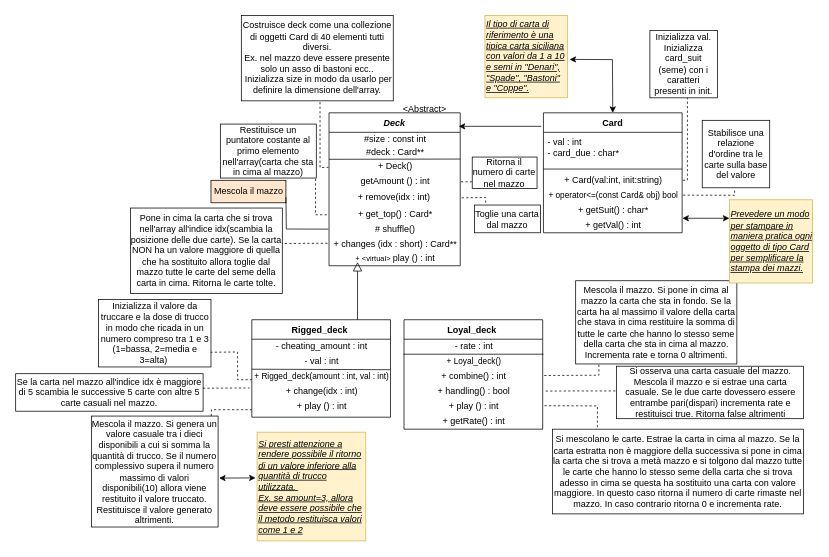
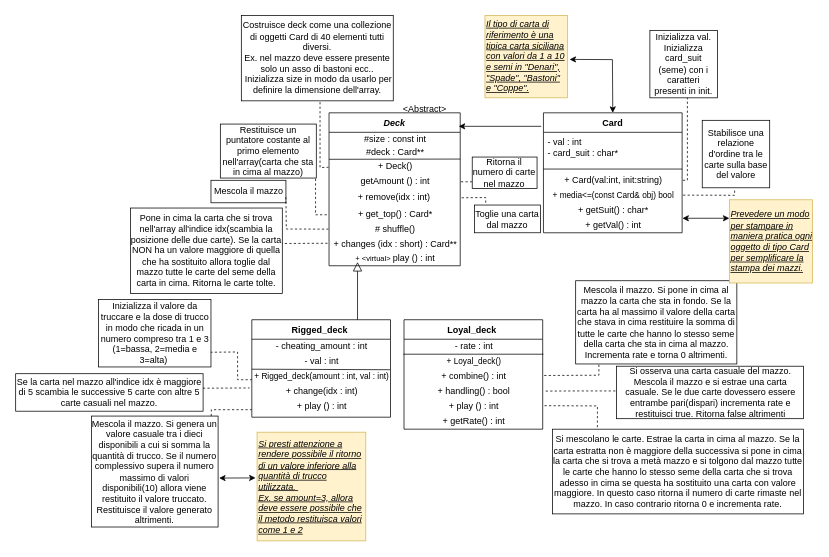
node "- val : int - card_due : char*": label "- val : int - card_due : char*" -> "- val : int - card_suit : char*"
node "Mescola il mazzo": fillcolor #ffe6cc -> #ffffff
node "+ operator<=(const Card& obj) bool": label "+ operator<=(const Card& obj) bool" -> "+ media<=(const Card& obj) bool"
edge "Mescola il mazzo" -- "# shuffle()": style solid -> dashed
